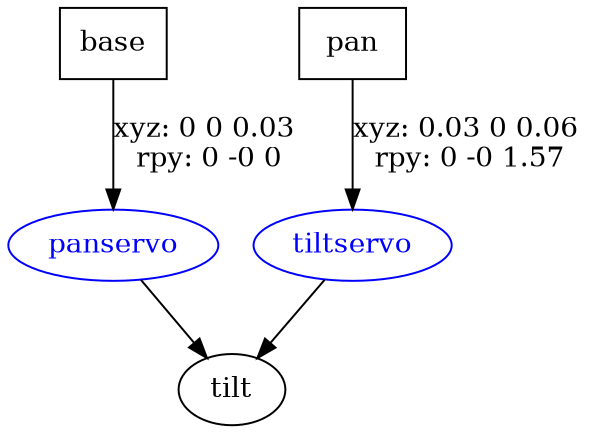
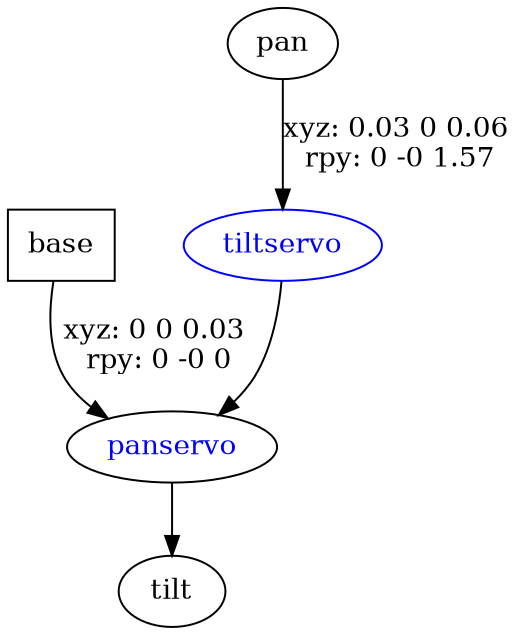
node "pan": shape box -> ellipse
node "panservo": color blue -> black
edge "tiltservo" -> "tilt": now "tiltservo" -> "panservo"
